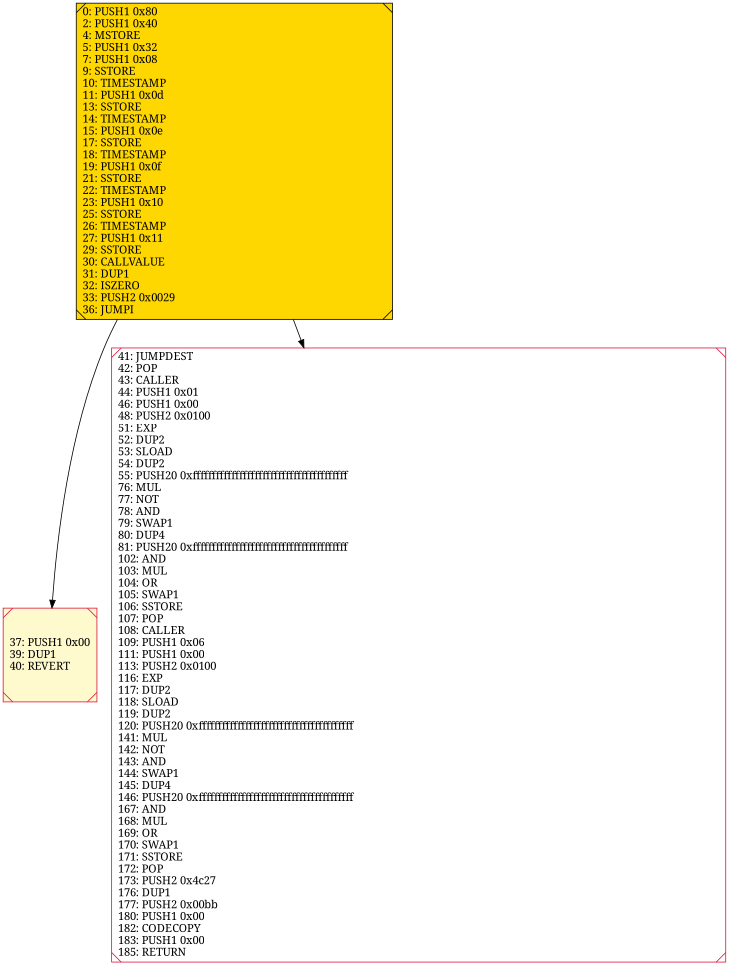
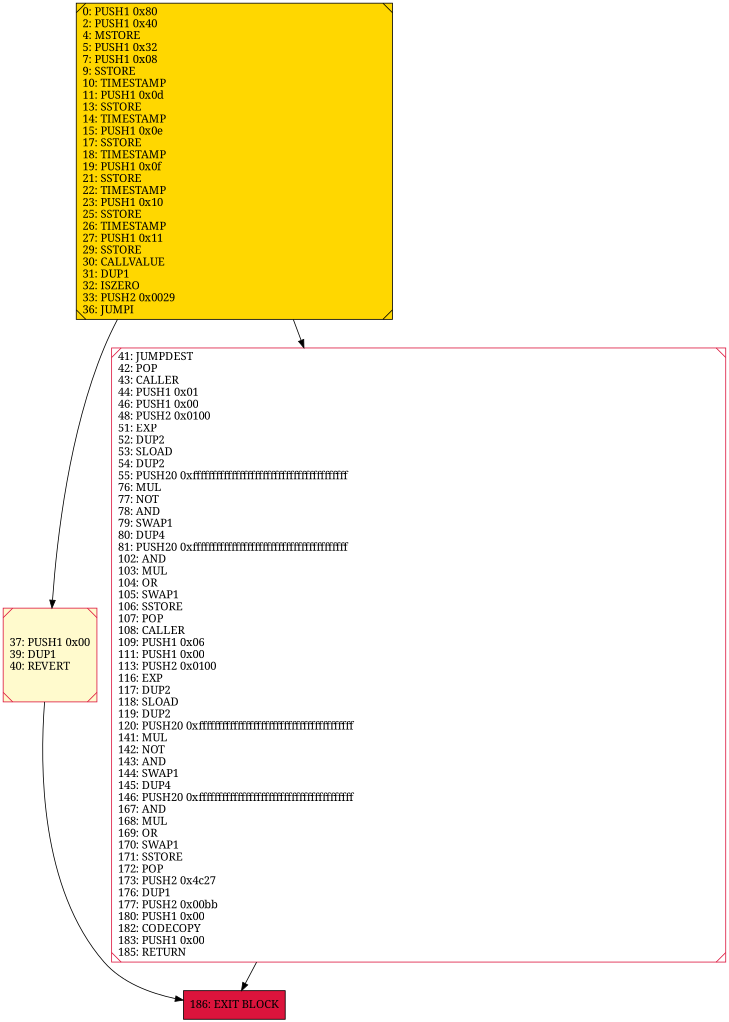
node "186: EXIT BLOCK": added
